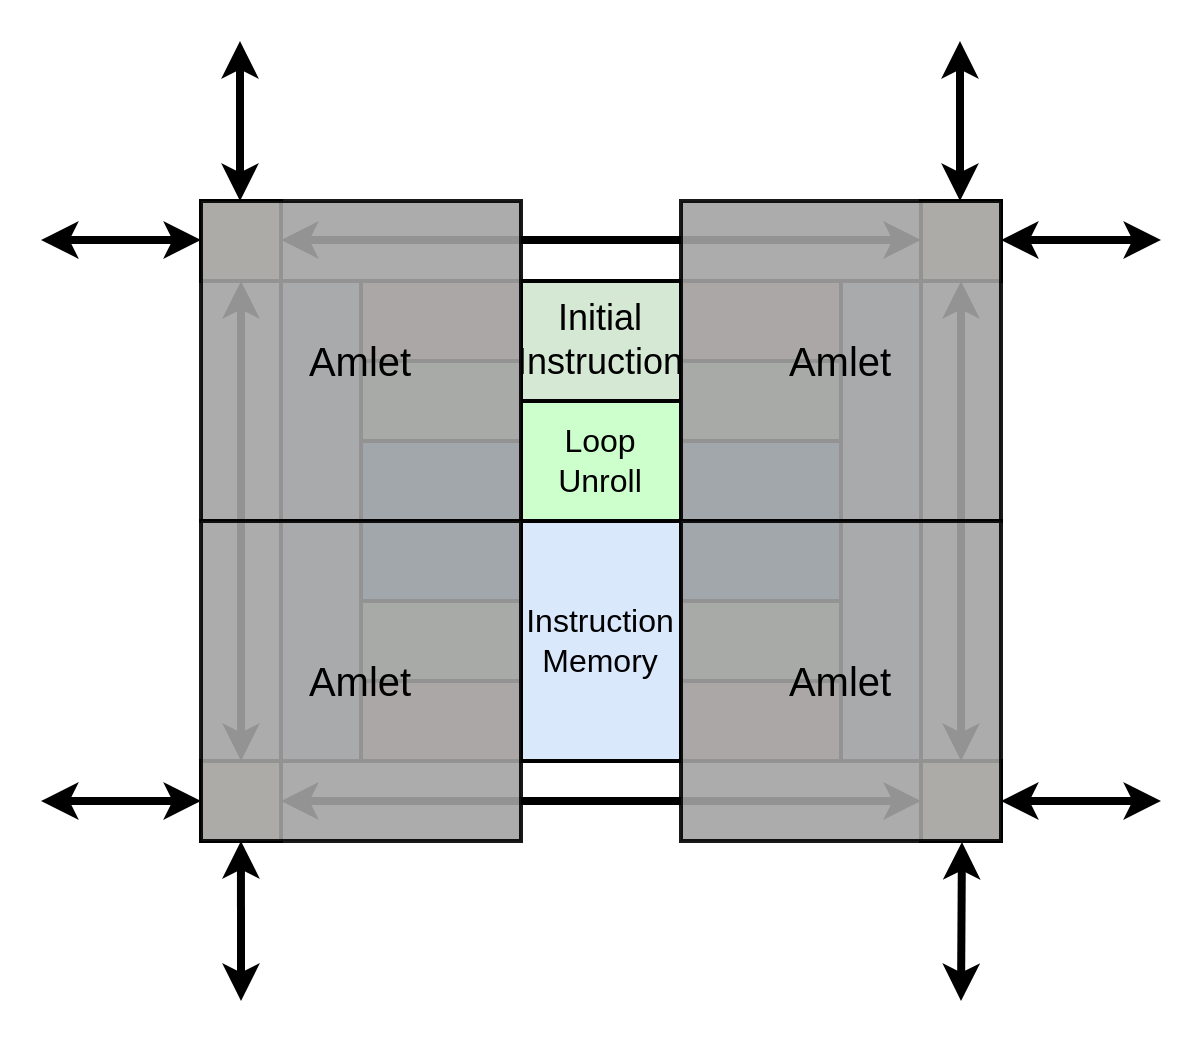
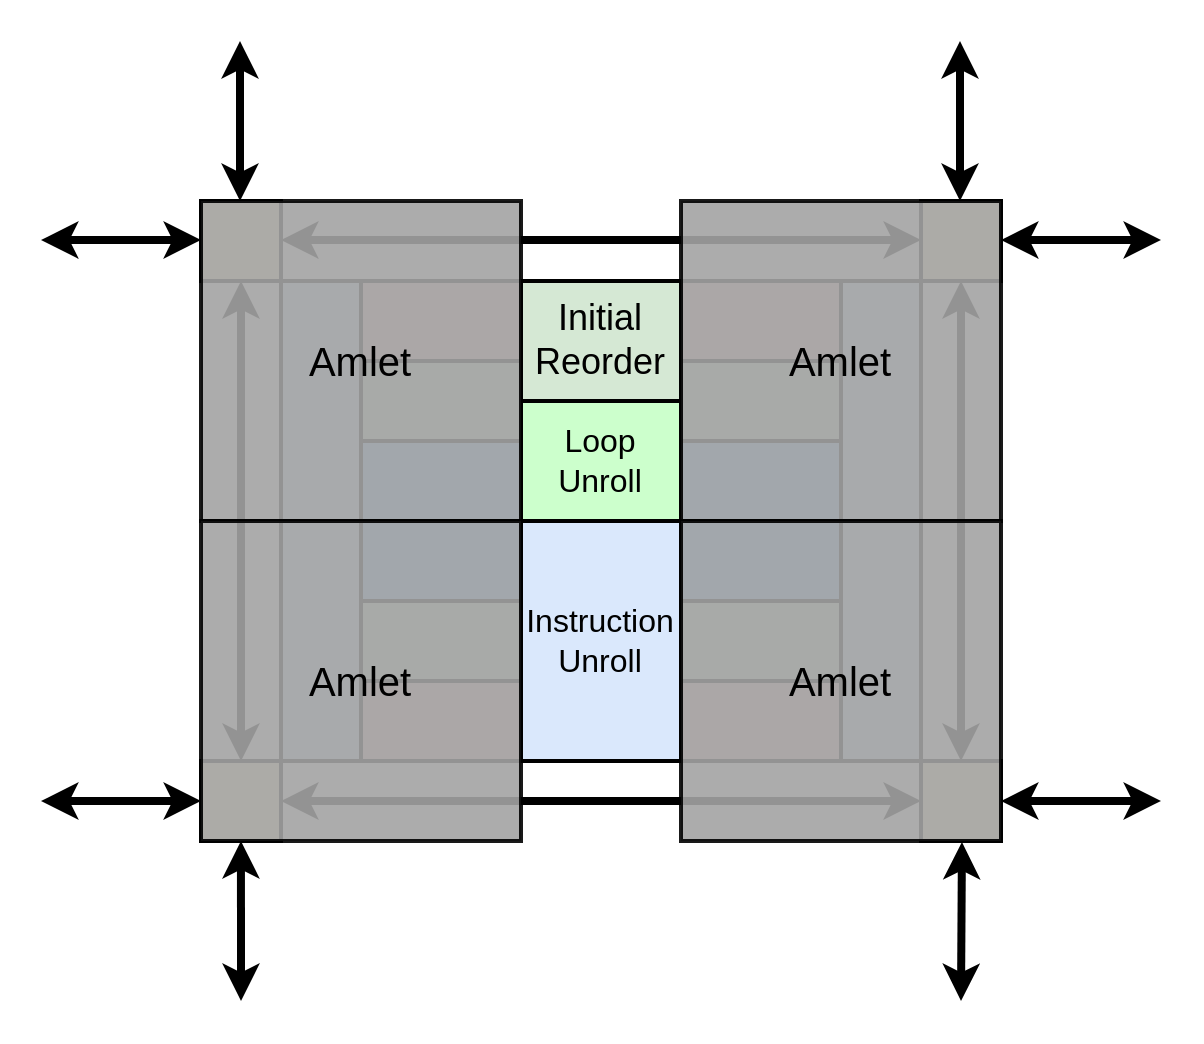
node "Initial Instruction": label "Initial Instruction" -> "Initial Reorder"
node "Instruction Memory": label "Instruction Memory" -> "Instruction Unroll"
